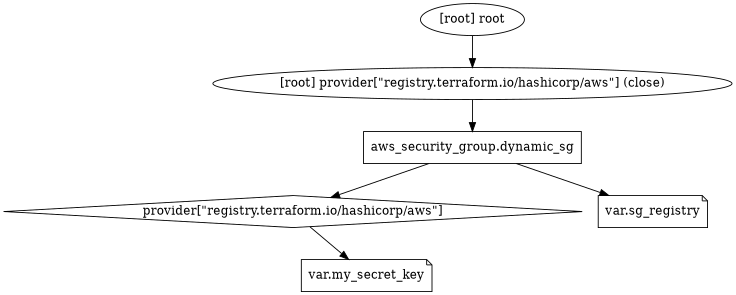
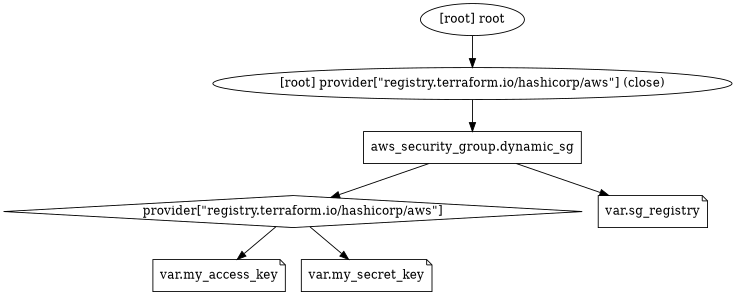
node "var.my_access_key": added
